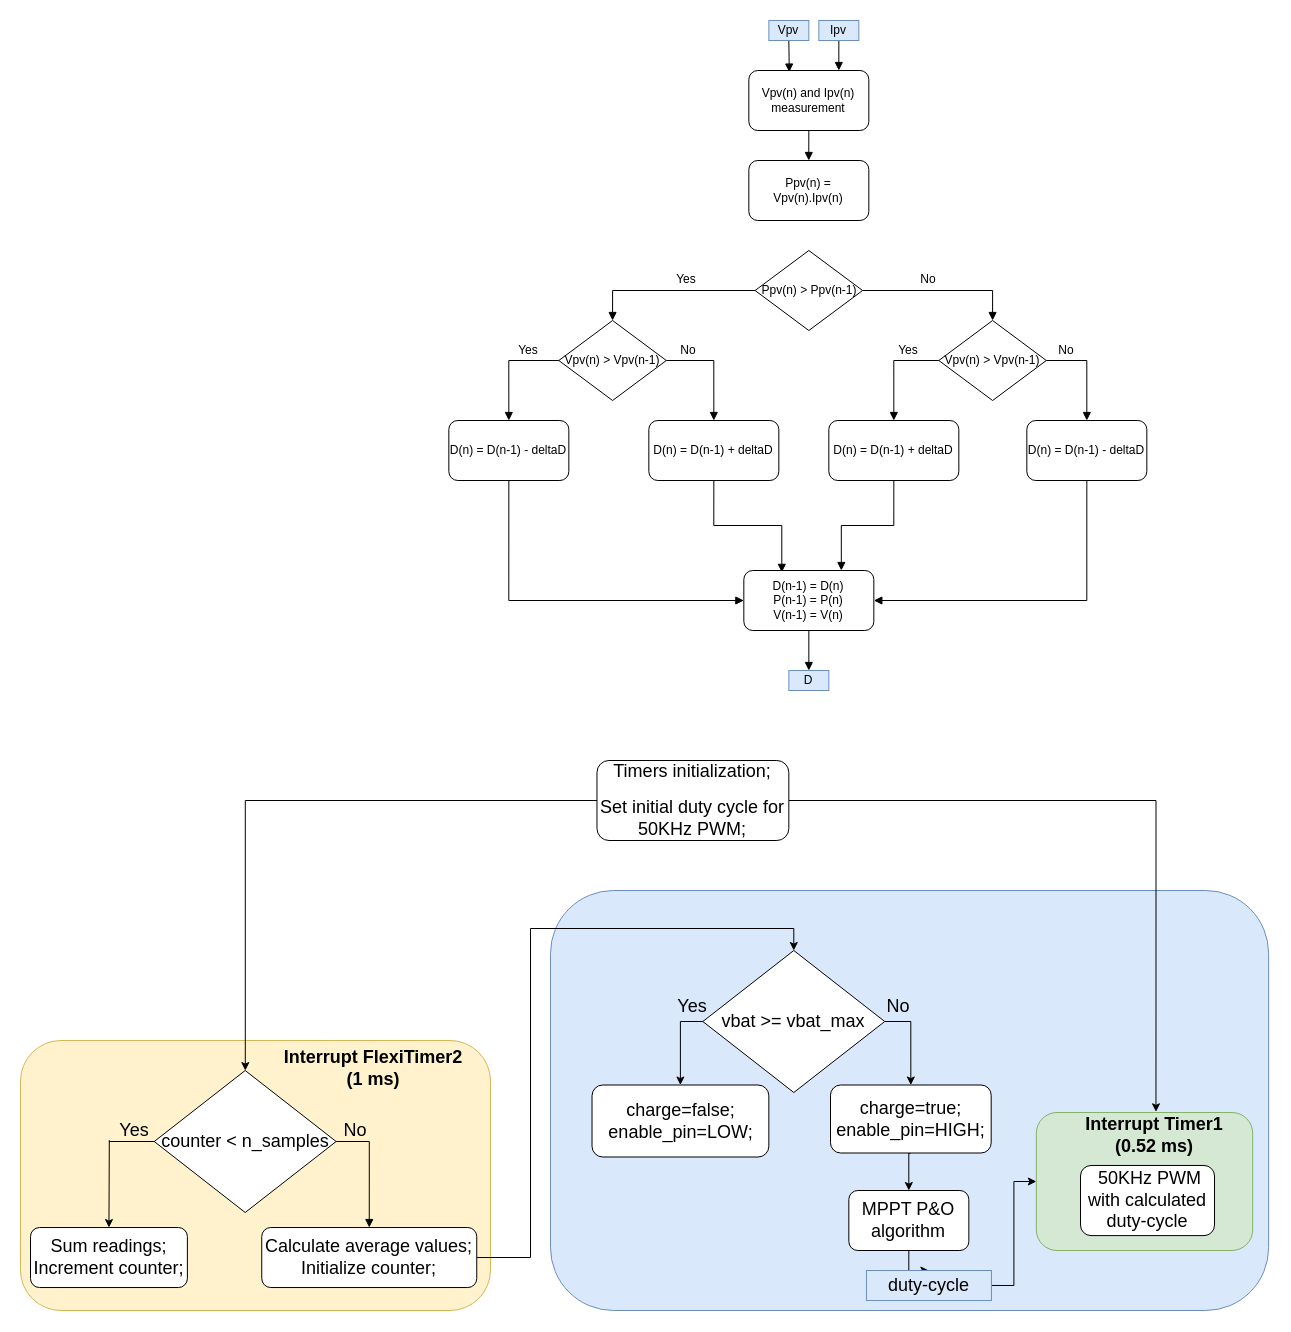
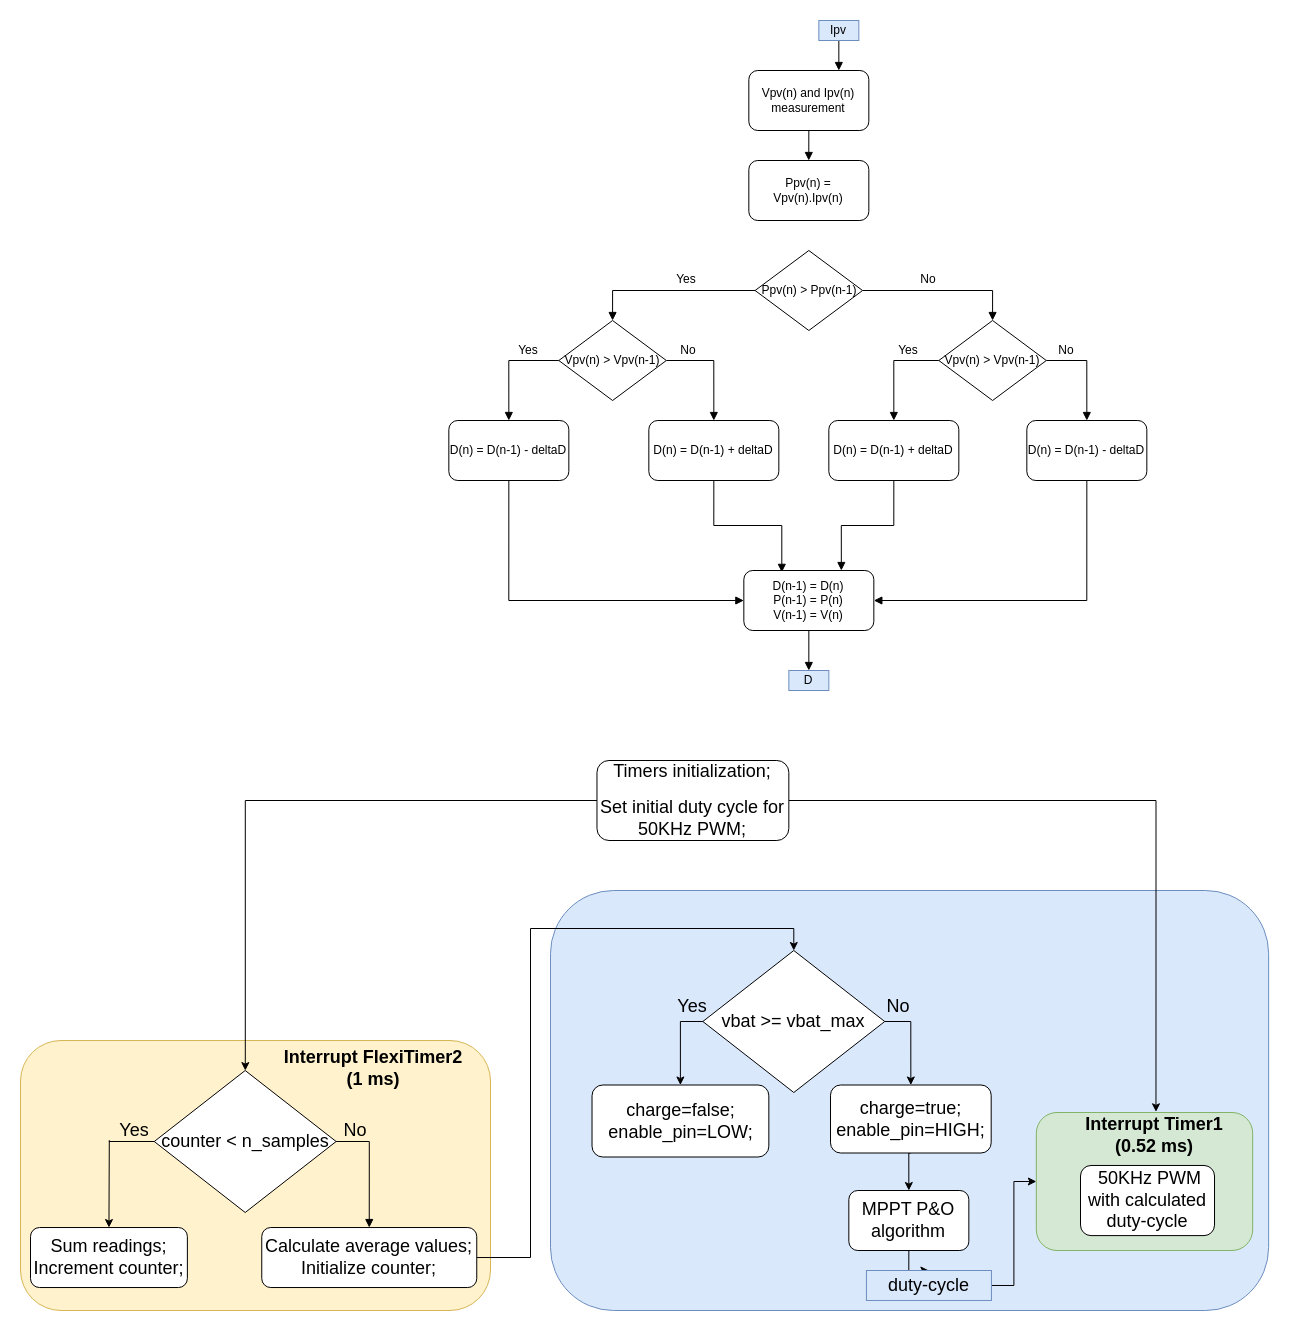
node "Vpv": removed
edge "Vpv" -> "Vpv(n) and Ipv(n) measurement": removed
